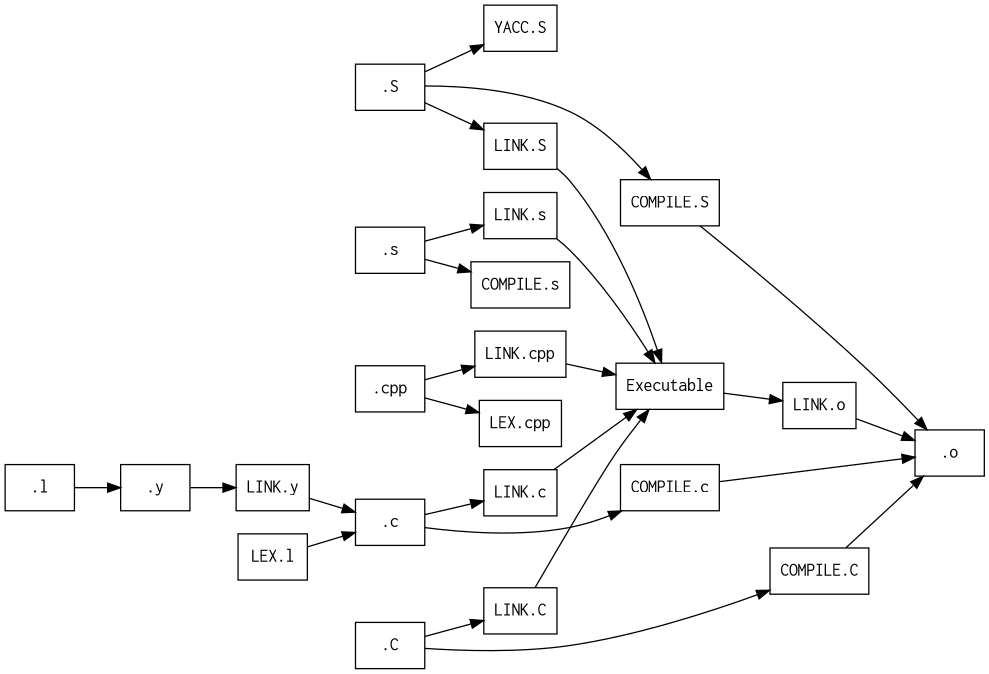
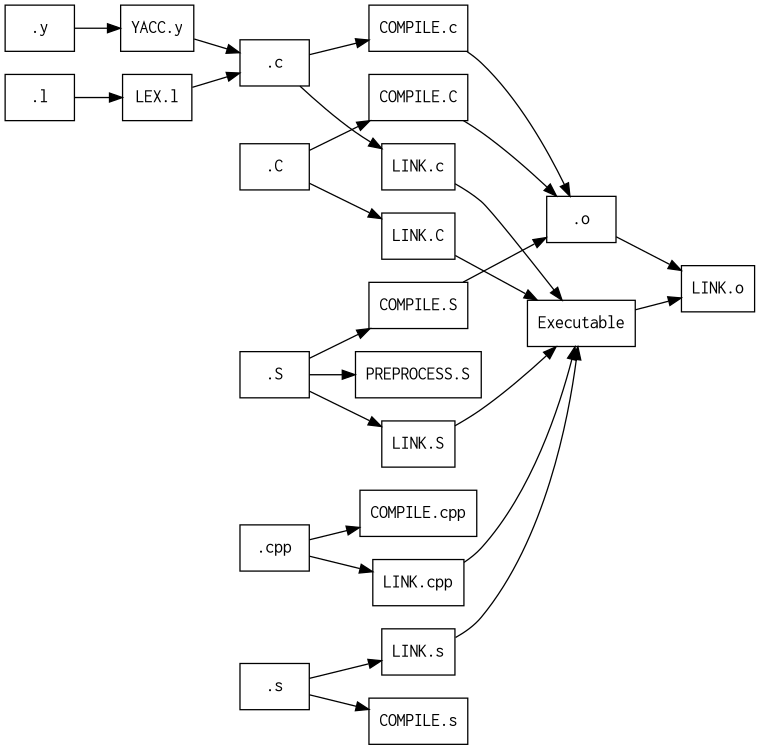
node "YACC.S": label "YACC.S" -> "PREPROCESS.S"
node "LEX.cpp": label "LEX.cpp" -> "COMPILE.cpp"
edge "LINK.o" -> ".o": reversed
edge ".l" -> ".y": now ".l" -> "LEX.l"
node "LINK.y": label "LINK.y" -> "YACC.y"
